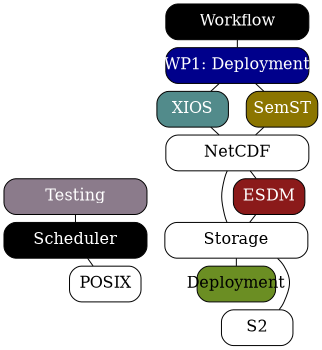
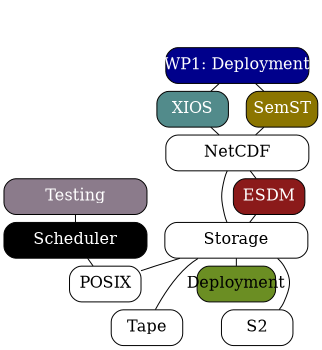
node "Workflow": removed
edge "Storage" -- "POSIX": added
node "Tape": added
